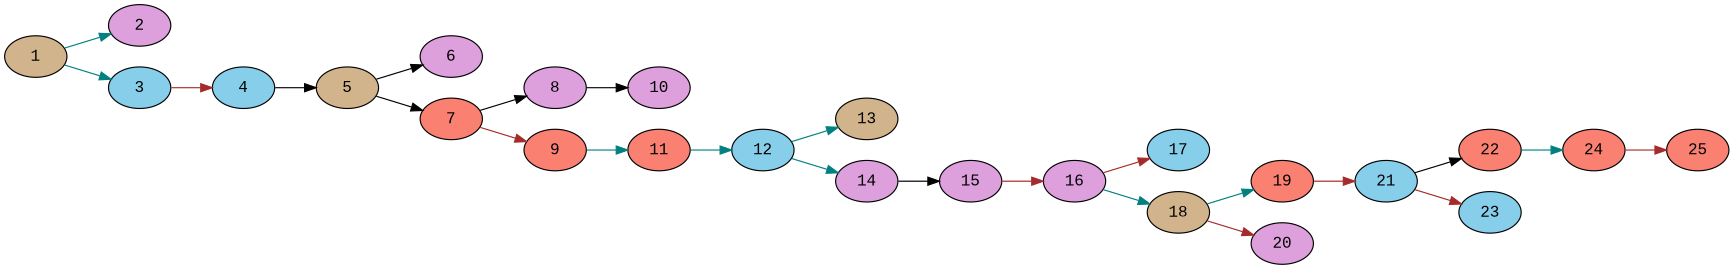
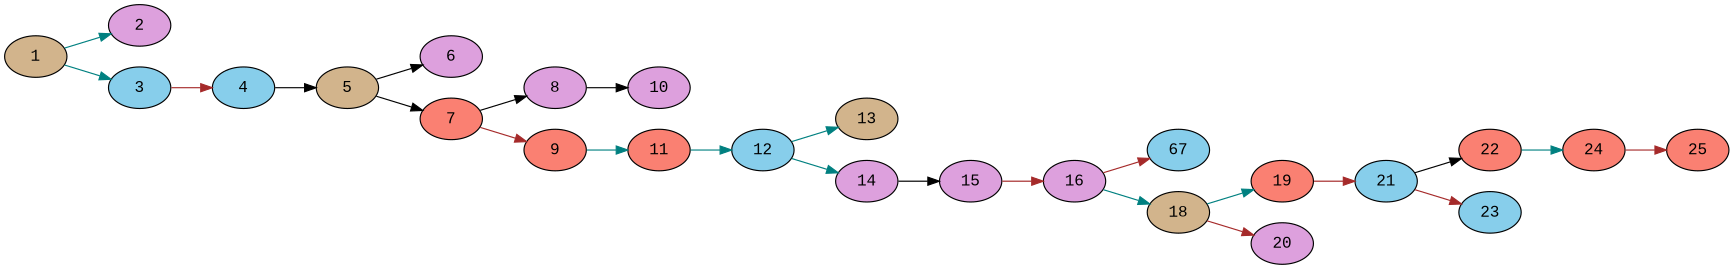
node "17": label "17" -> "67"
